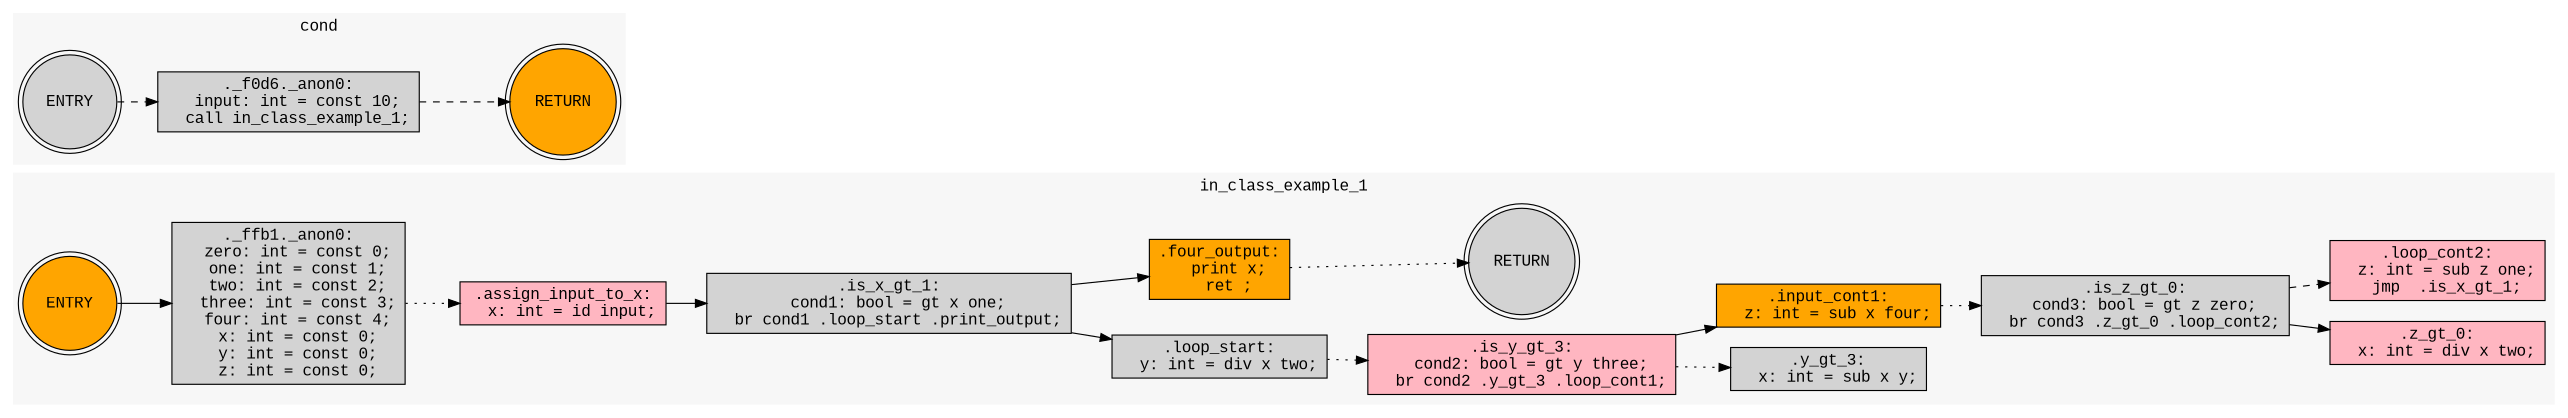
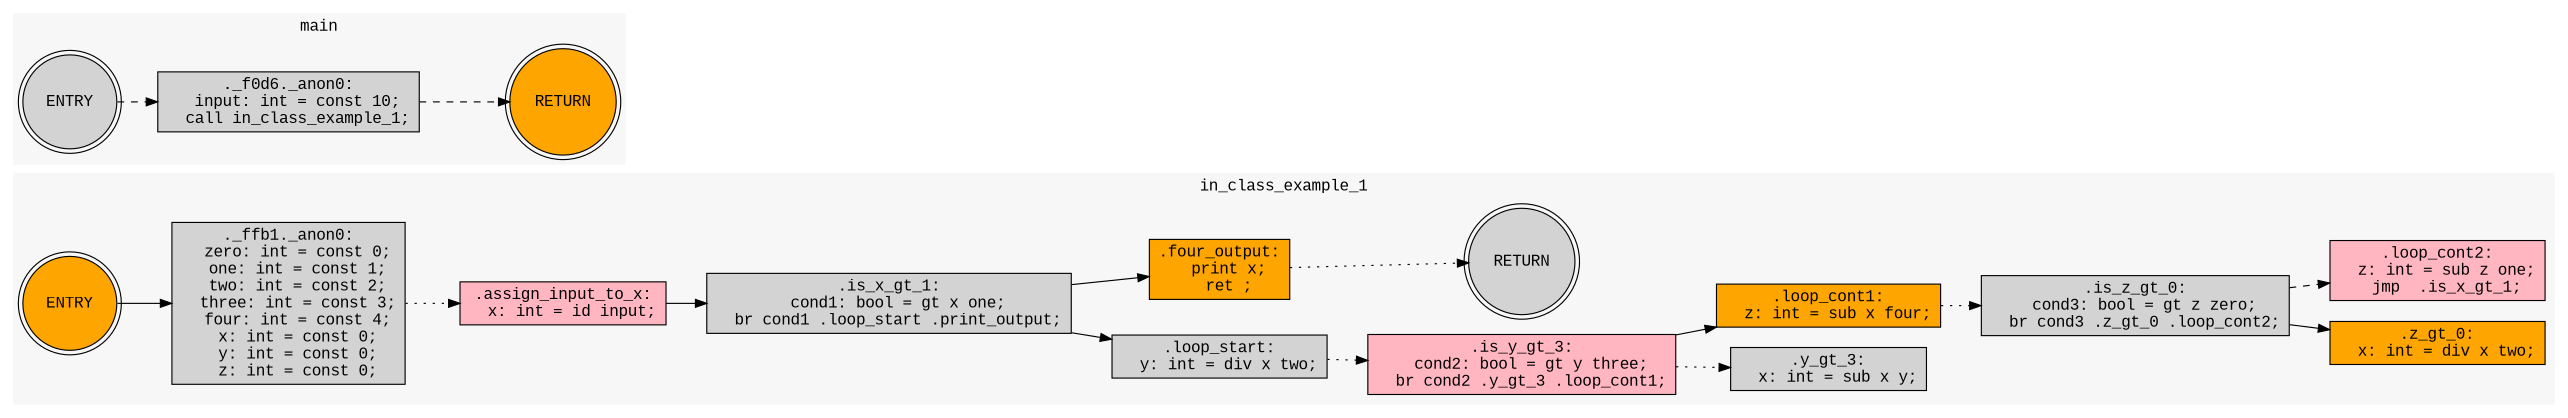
cluster "cond": label "cond" -> "main"
node ".input_cont1: z: int = sub x four;": label ".input_cont1: z: int = sub x four;" -> ".loop_cont1: z: int = sub x four;"
node ".z_gt_0: x: int = div x two;": fillcolor lightpink -> orange
